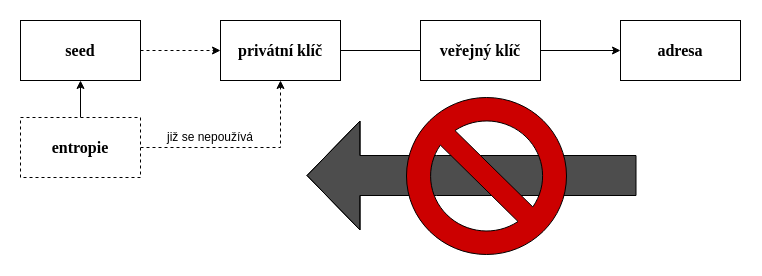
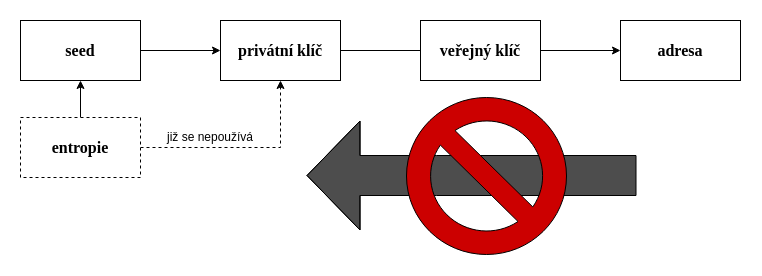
edge "seed" -> "privátní klíč": style dashed -> solid
